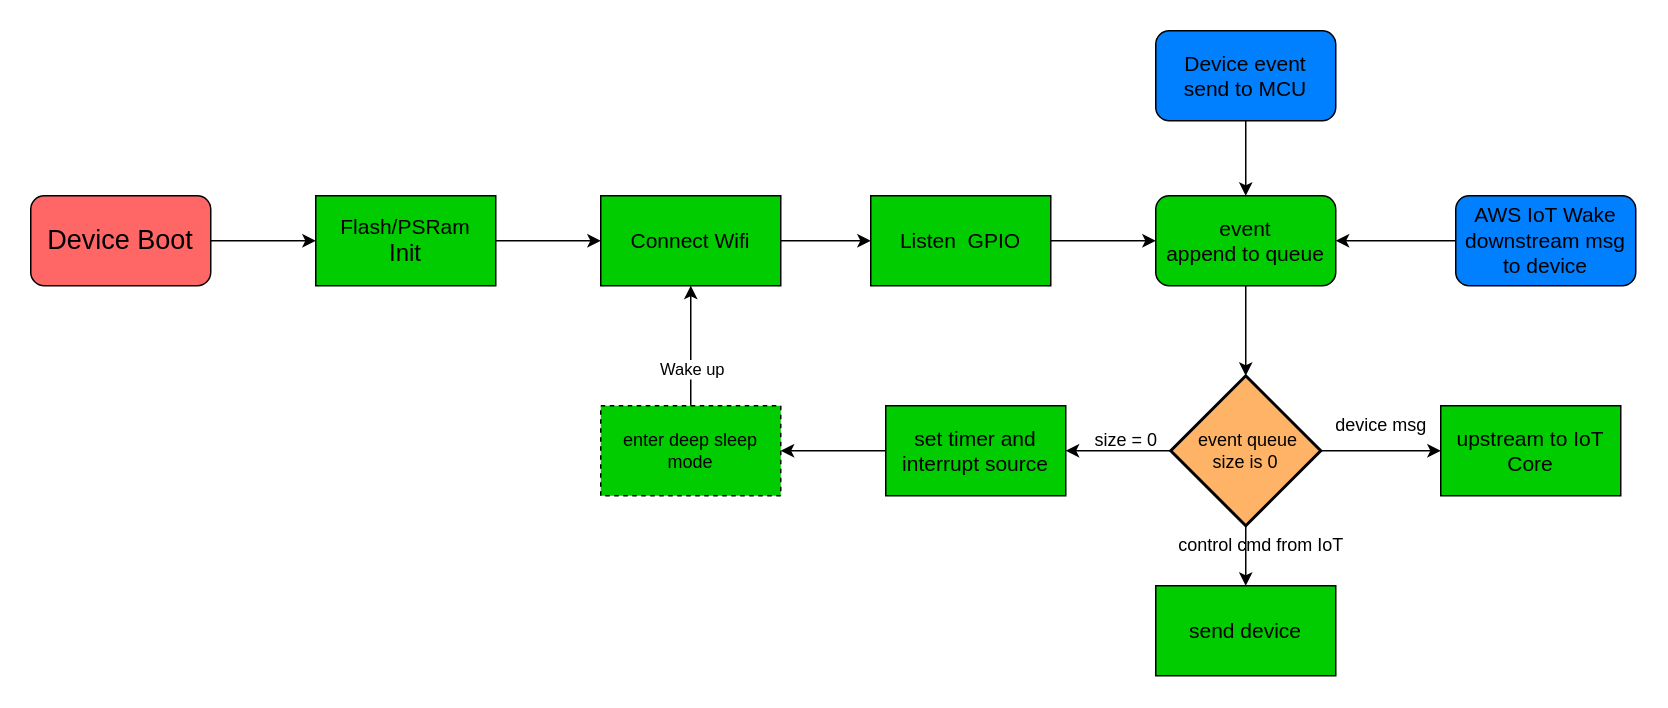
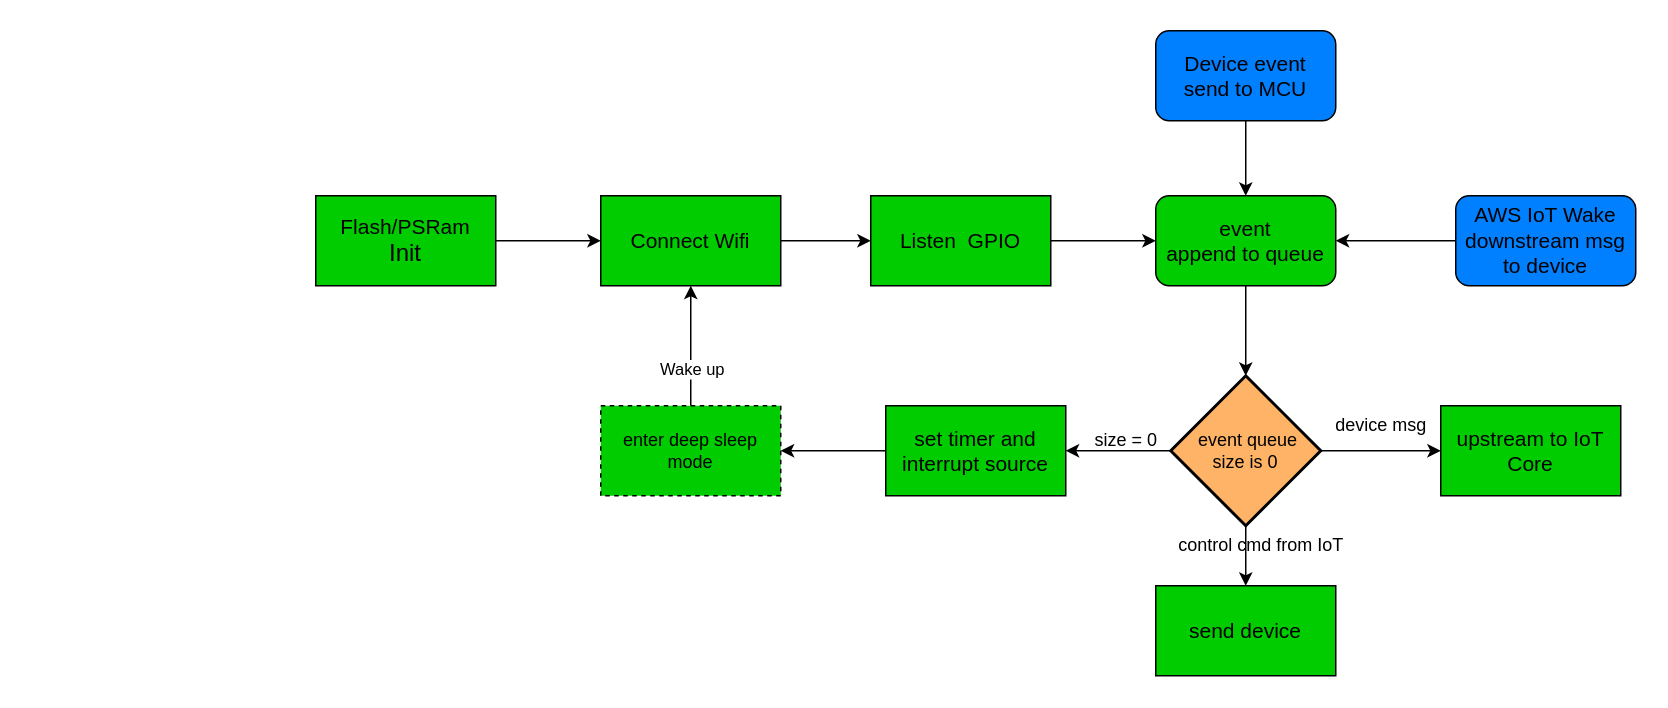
node "Device Boot": removed
edge "Device Boot" -> "Flash/PSRam Init": removed
